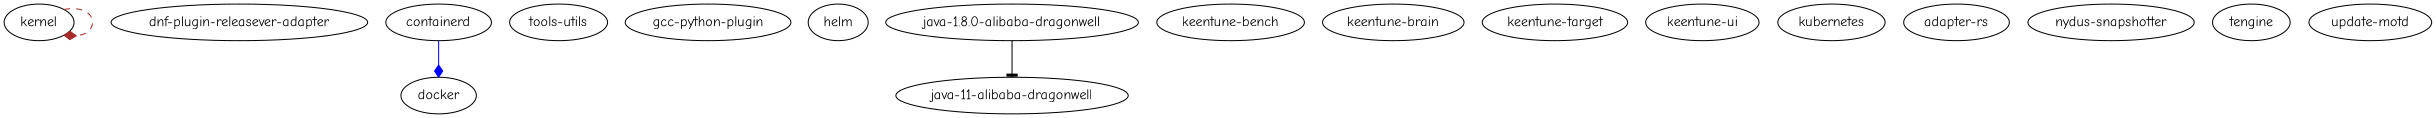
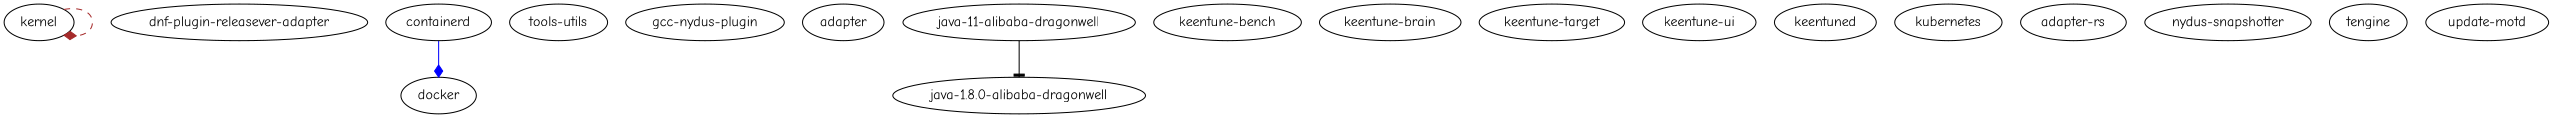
node "gcc-python-plugin": label "gcc-python-plugin" -> "gcc-nydus-plugin"
node "helm": label "helm" -> "adapter"
node "keentuned": added
edge "java-1.8.0-alibaba-dragonwell" -> "java-11-alibaba-dragonwell": reversed
